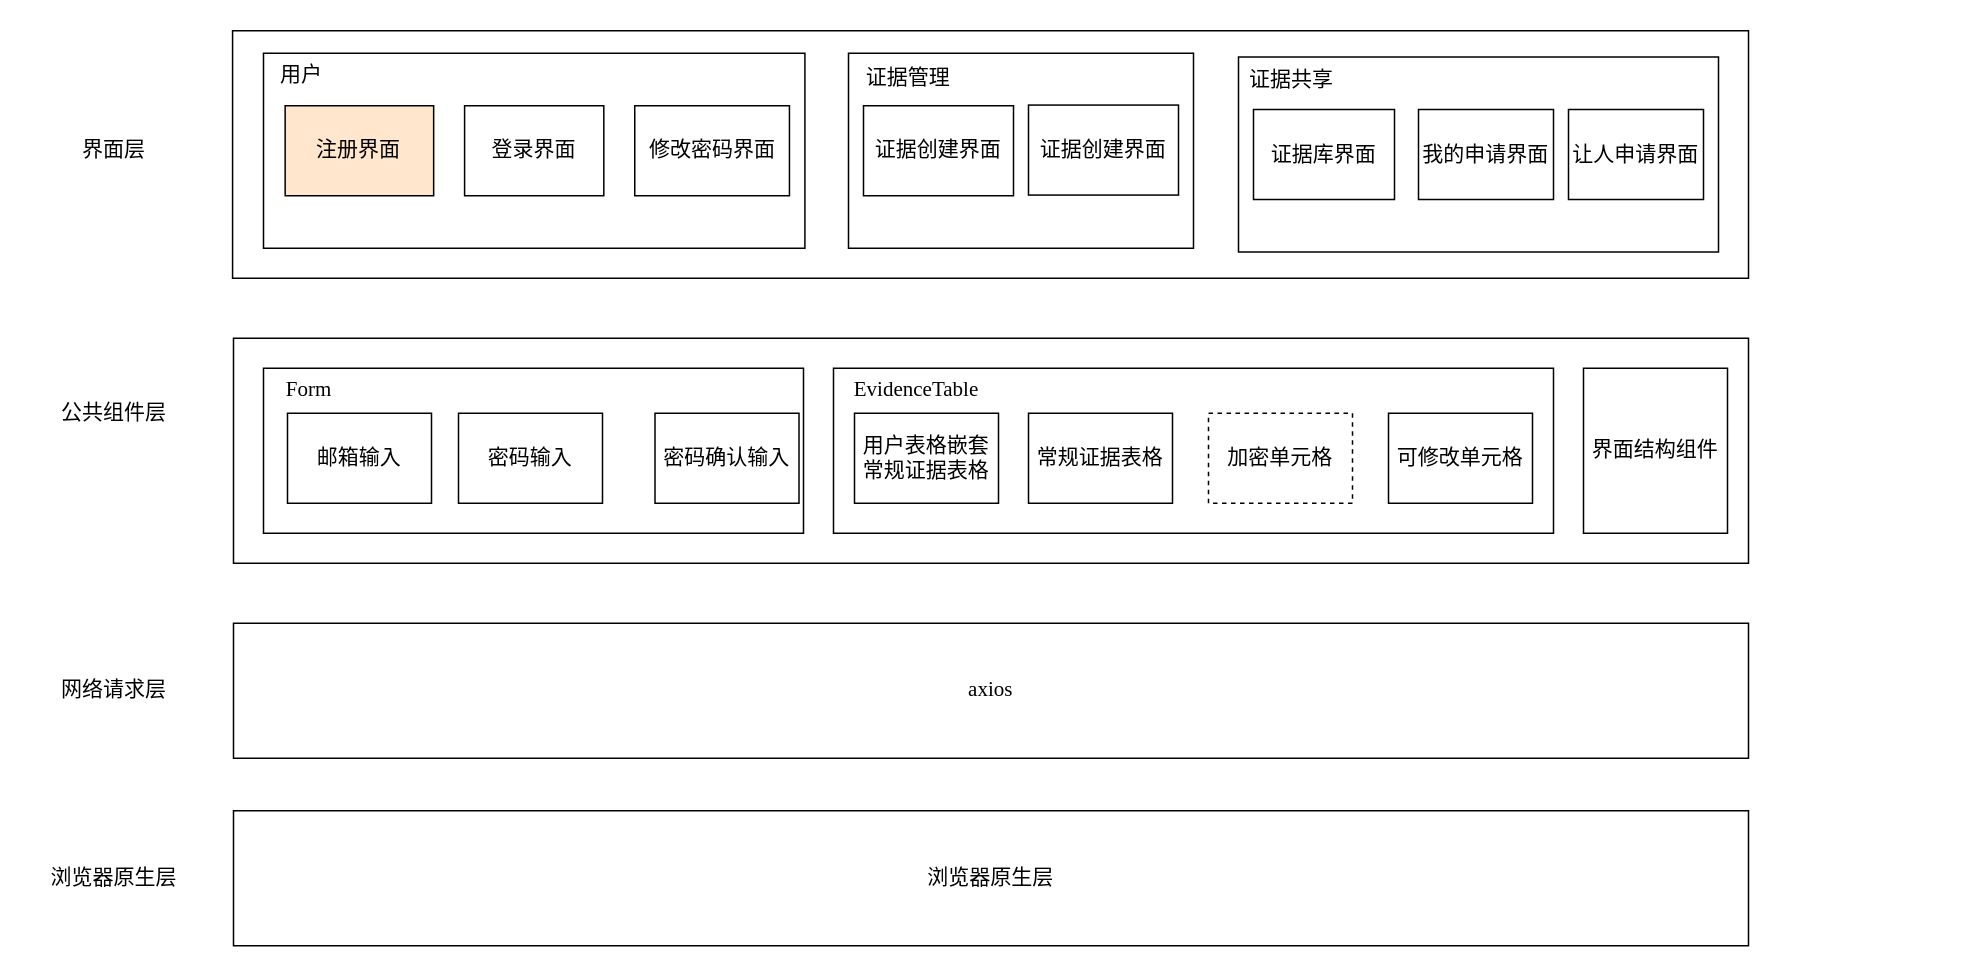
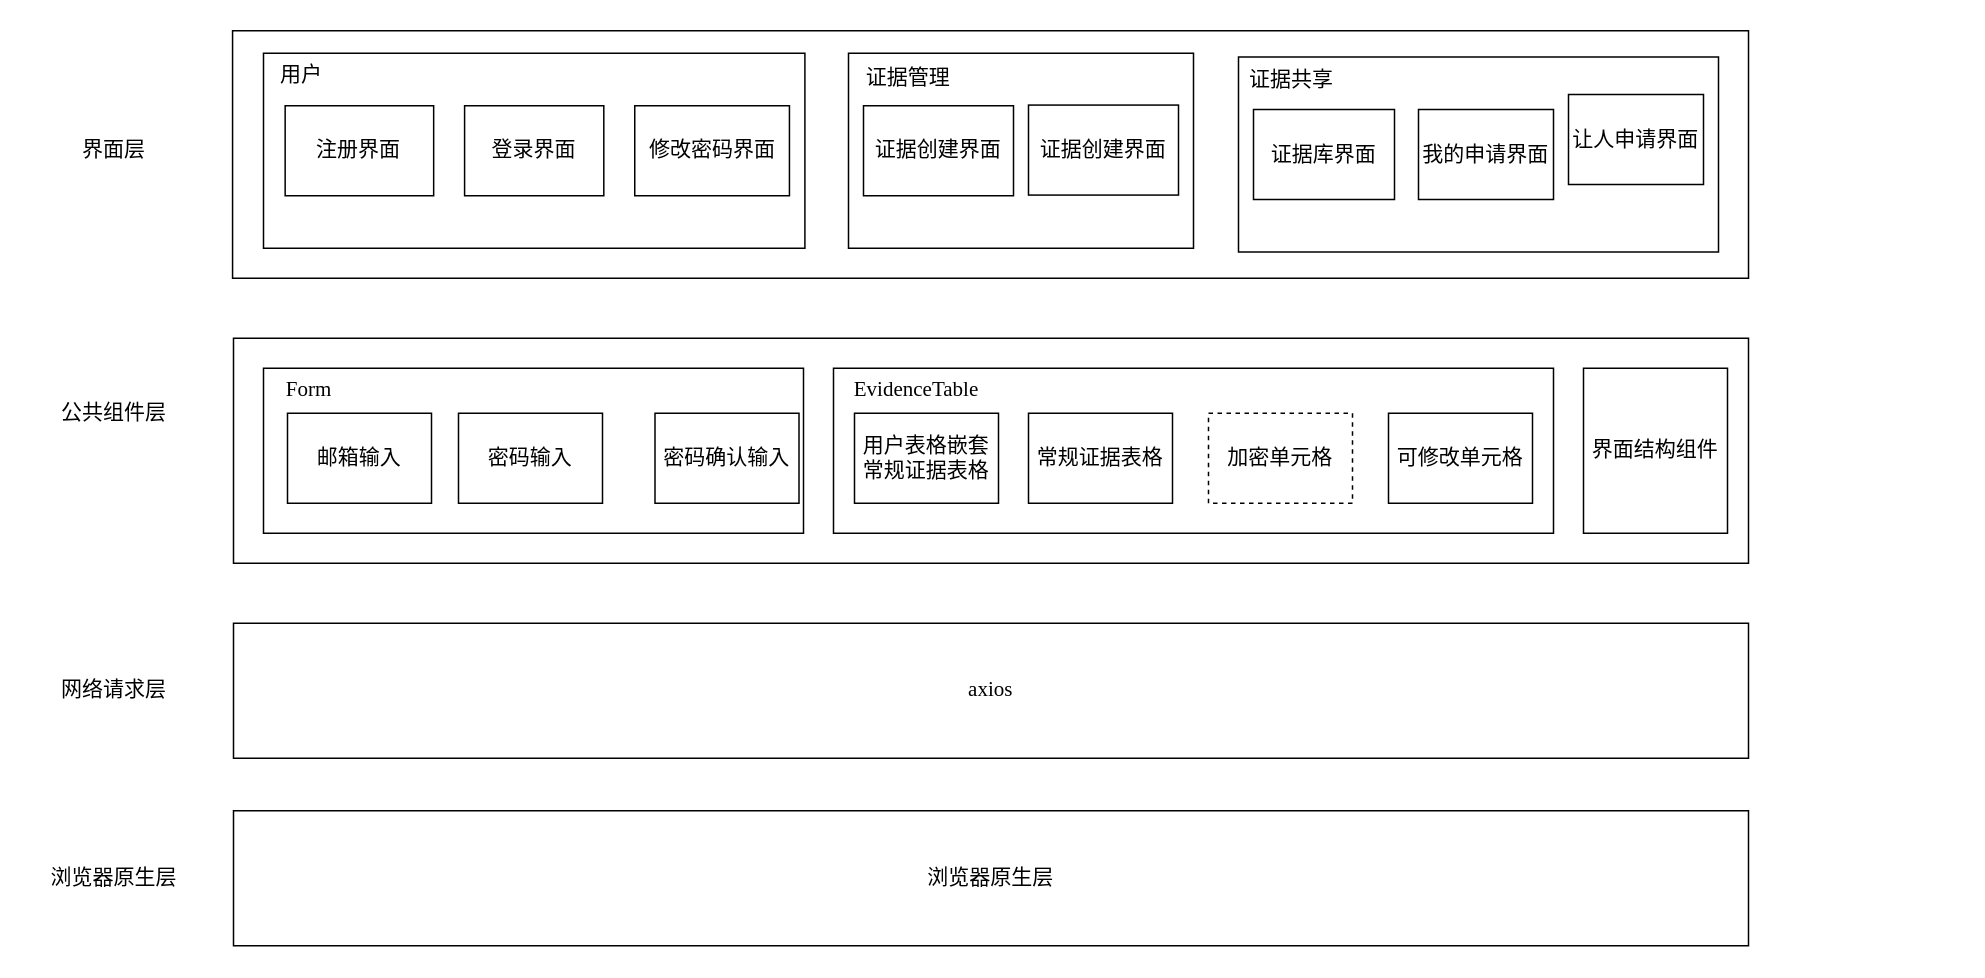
node "注册界面": fillcolor #ffe6cc -> #ffffff
node "让人申请界面": moved (1636, 155) -> (1636, 140)
